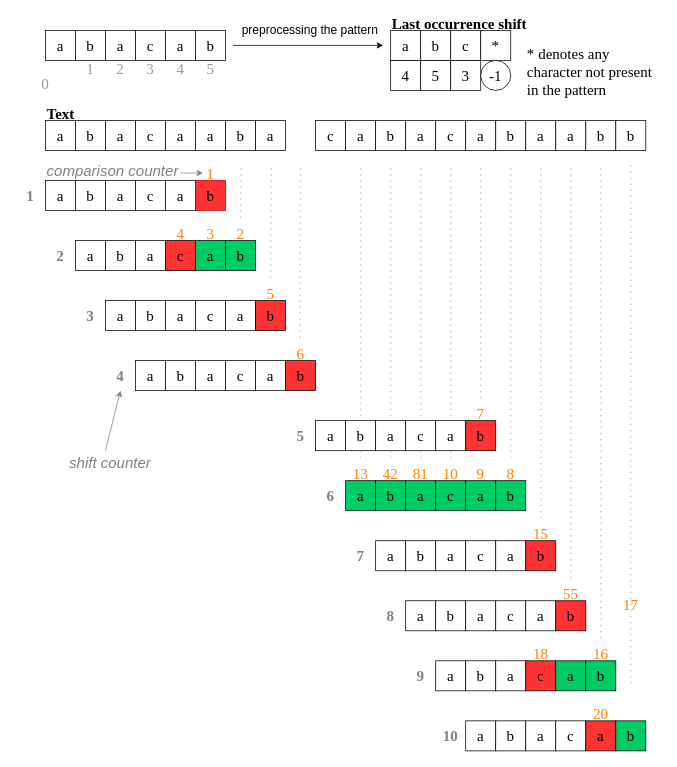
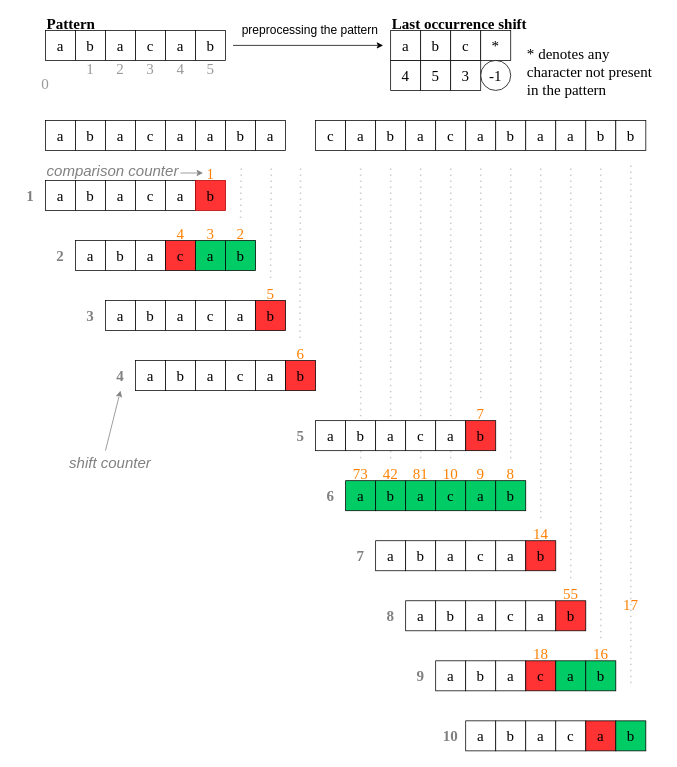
node "Pattern": added
node "Text": removed
node "13": label "13" -> "73"
node "15": label "15" -> "14"
node "20": removed
